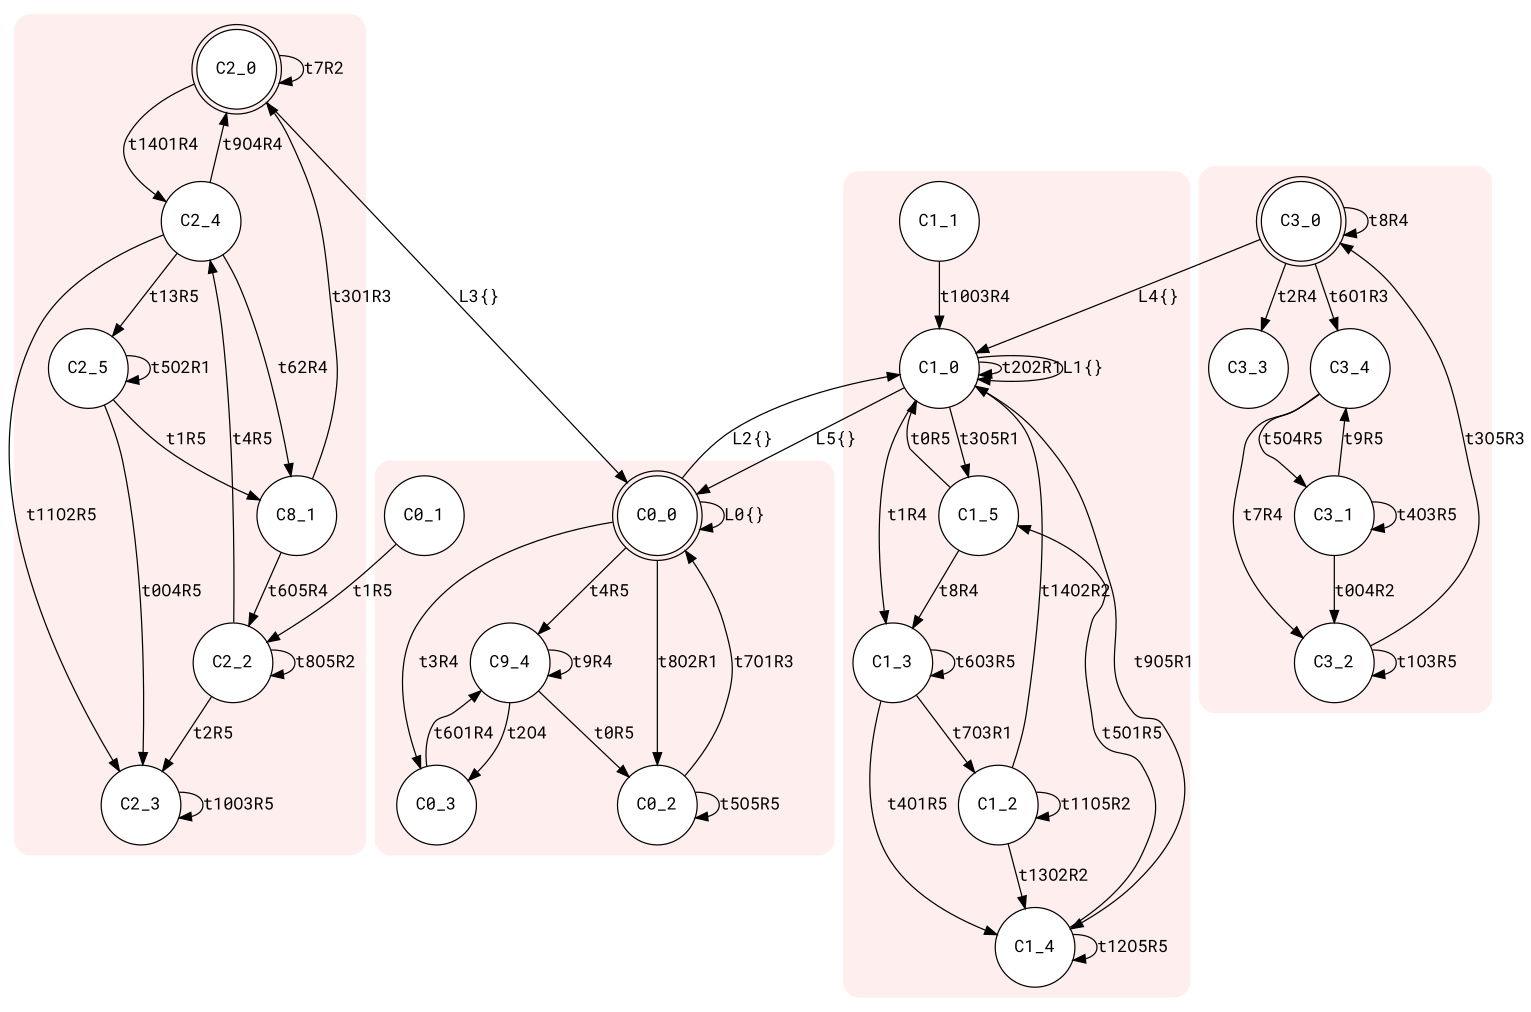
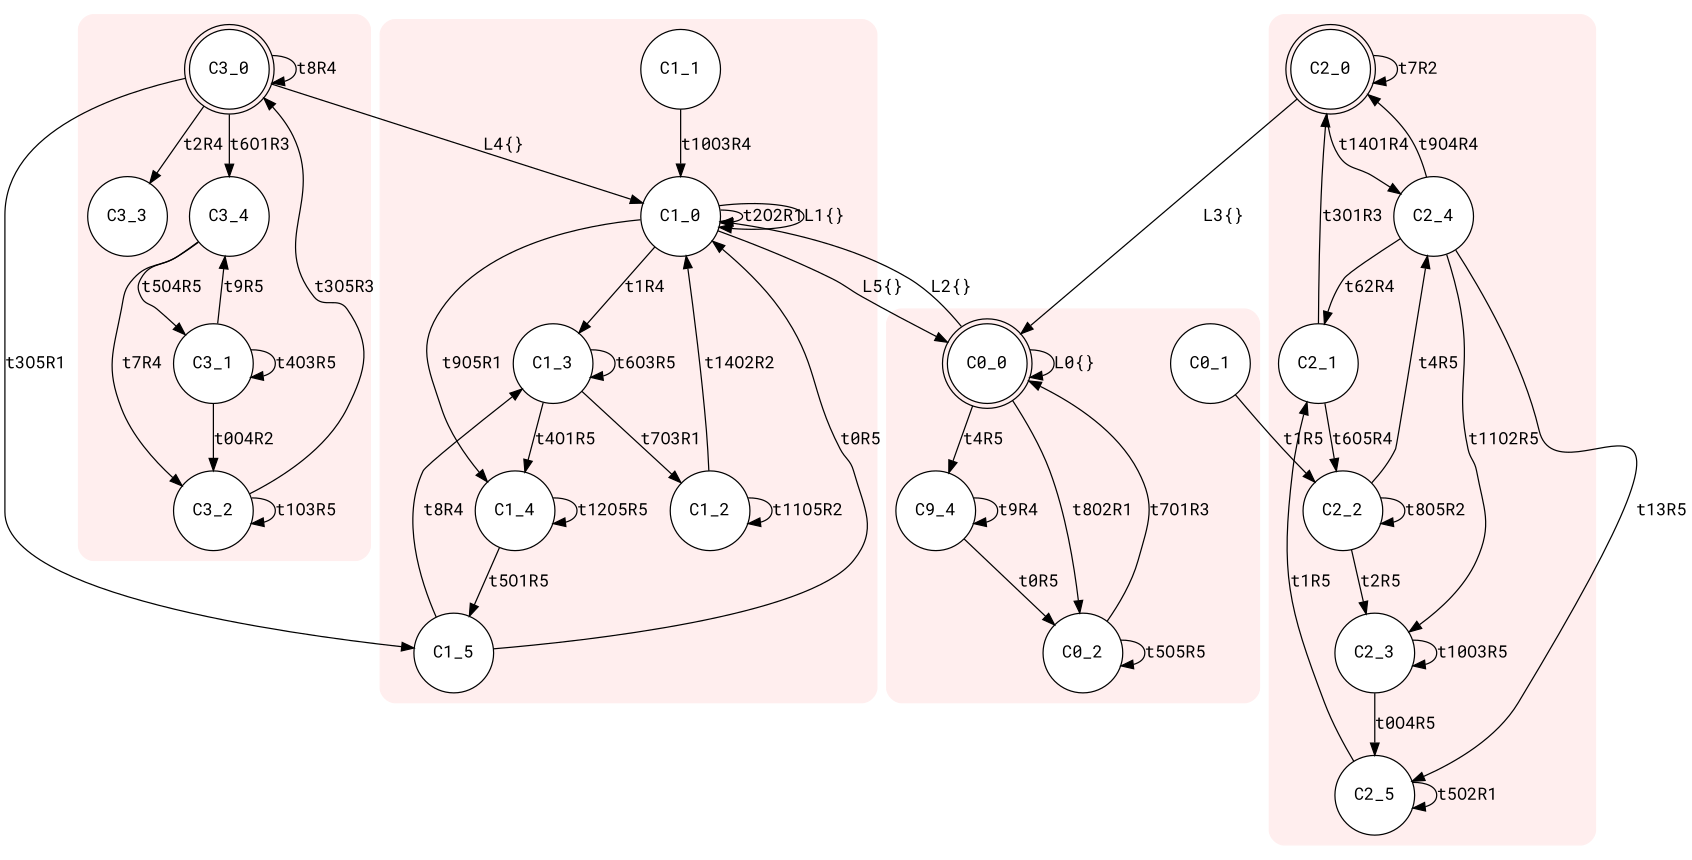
edge "C1_0" -> "C1_5": now "C3_0" -> "C1_5"
node "C8_1": label "C8_1" -> "C2_1"
edge "C2_5" -> "C2_3": reversed
node "C0_3": removed
edge "C1_2" -> "C1_4": removed, label "t13O2R2"
